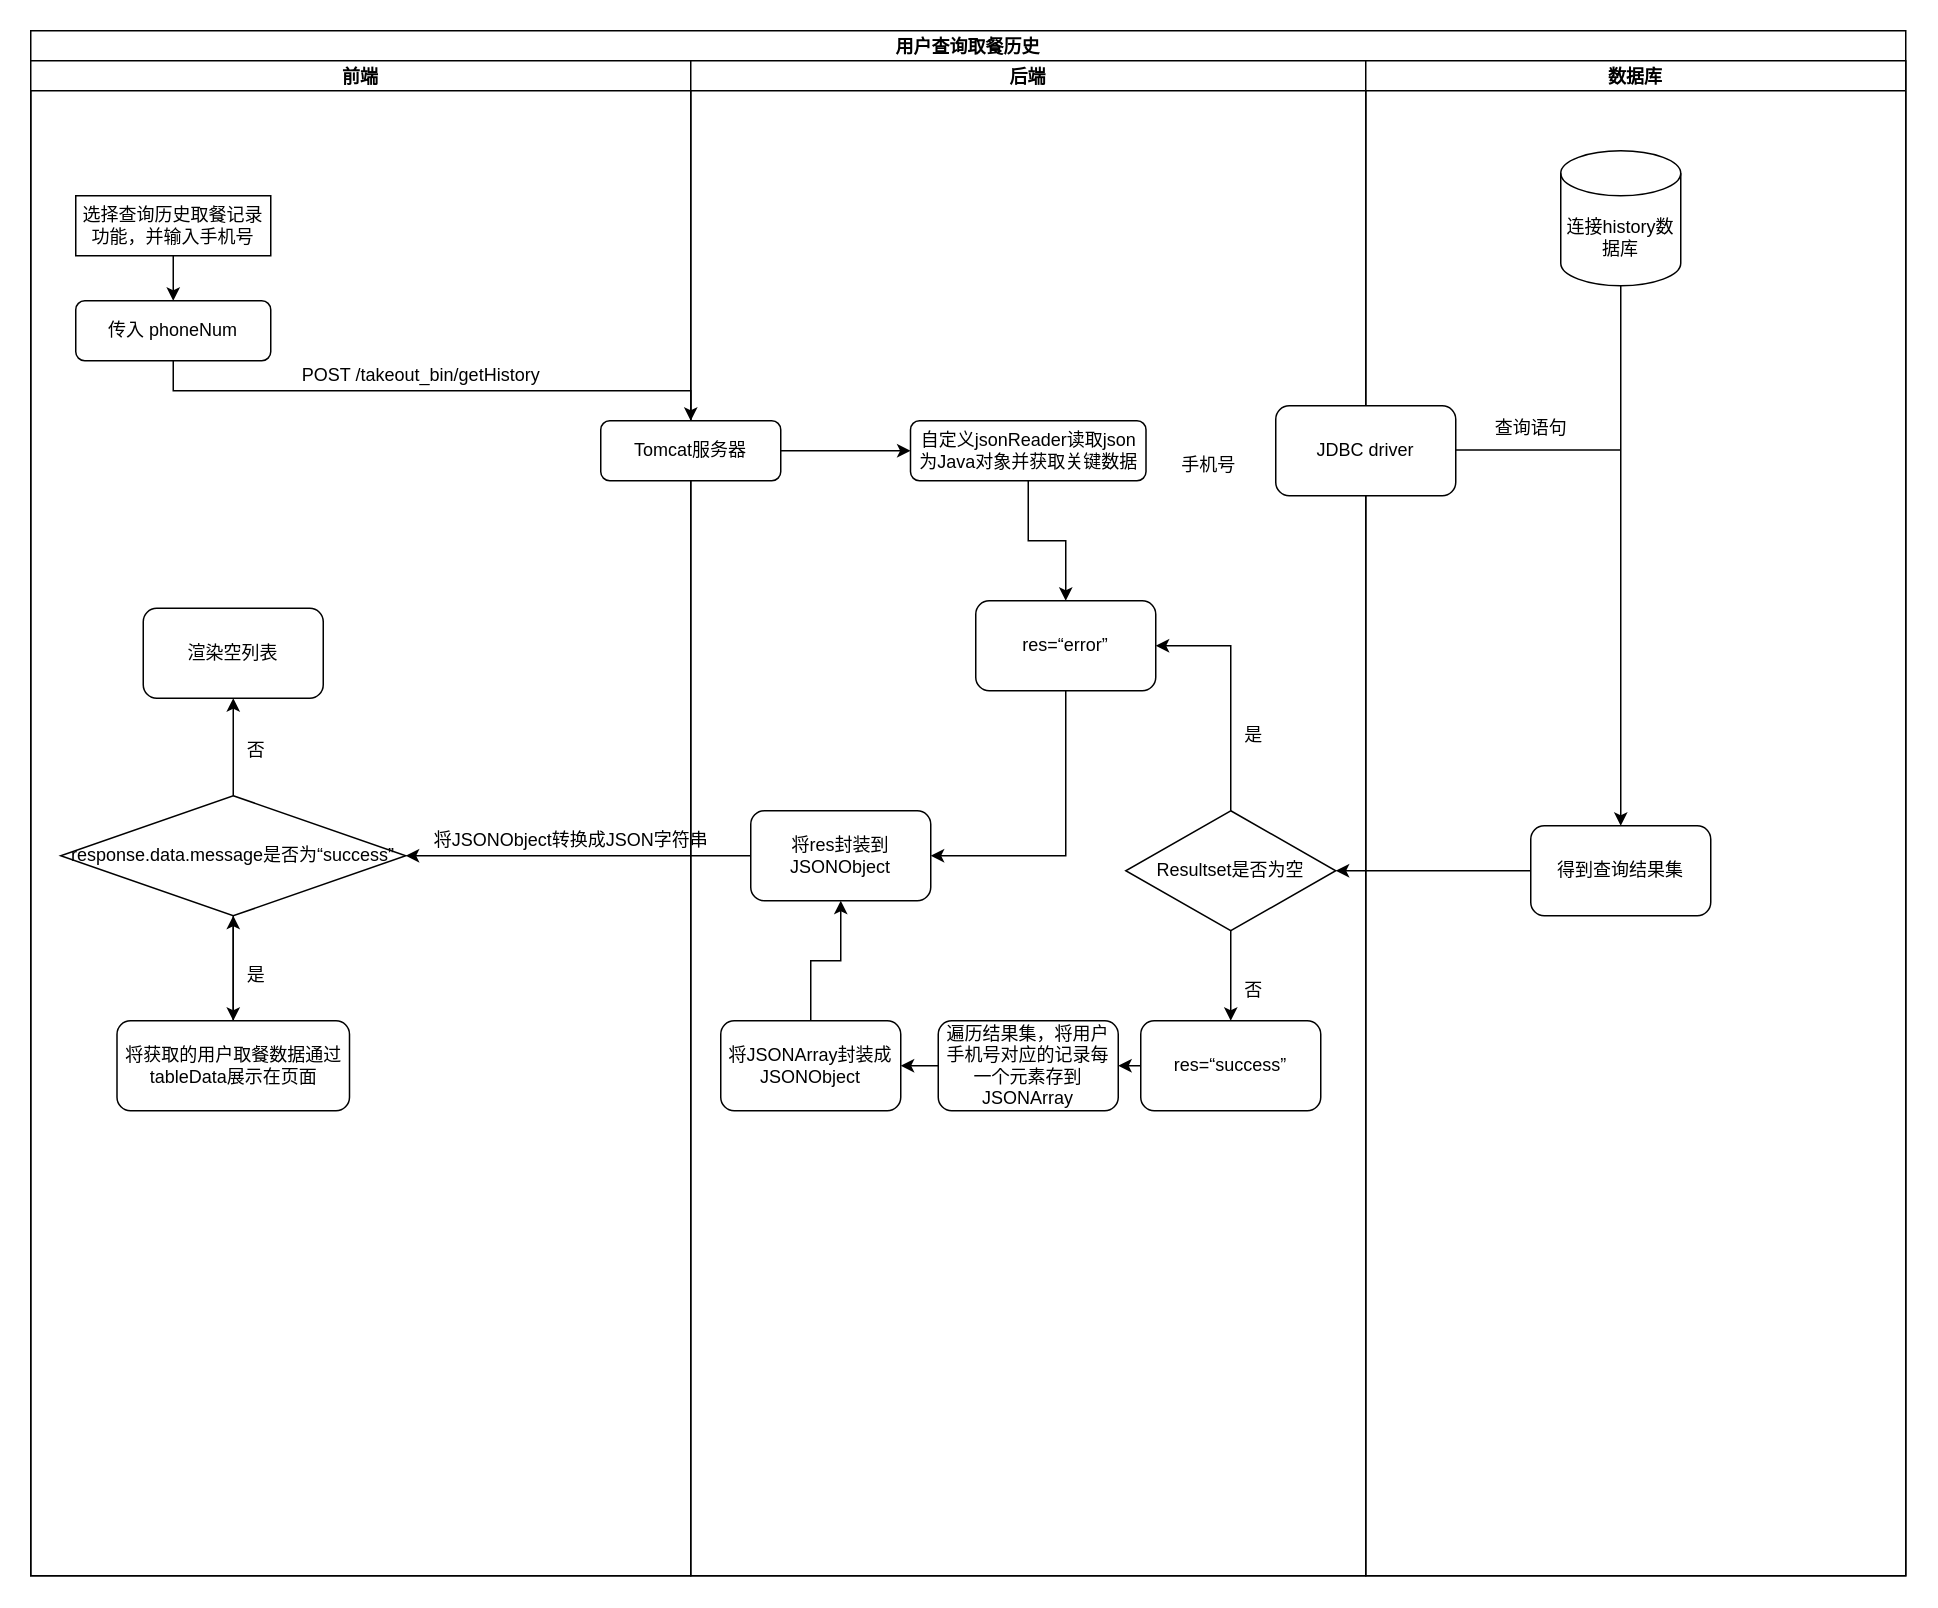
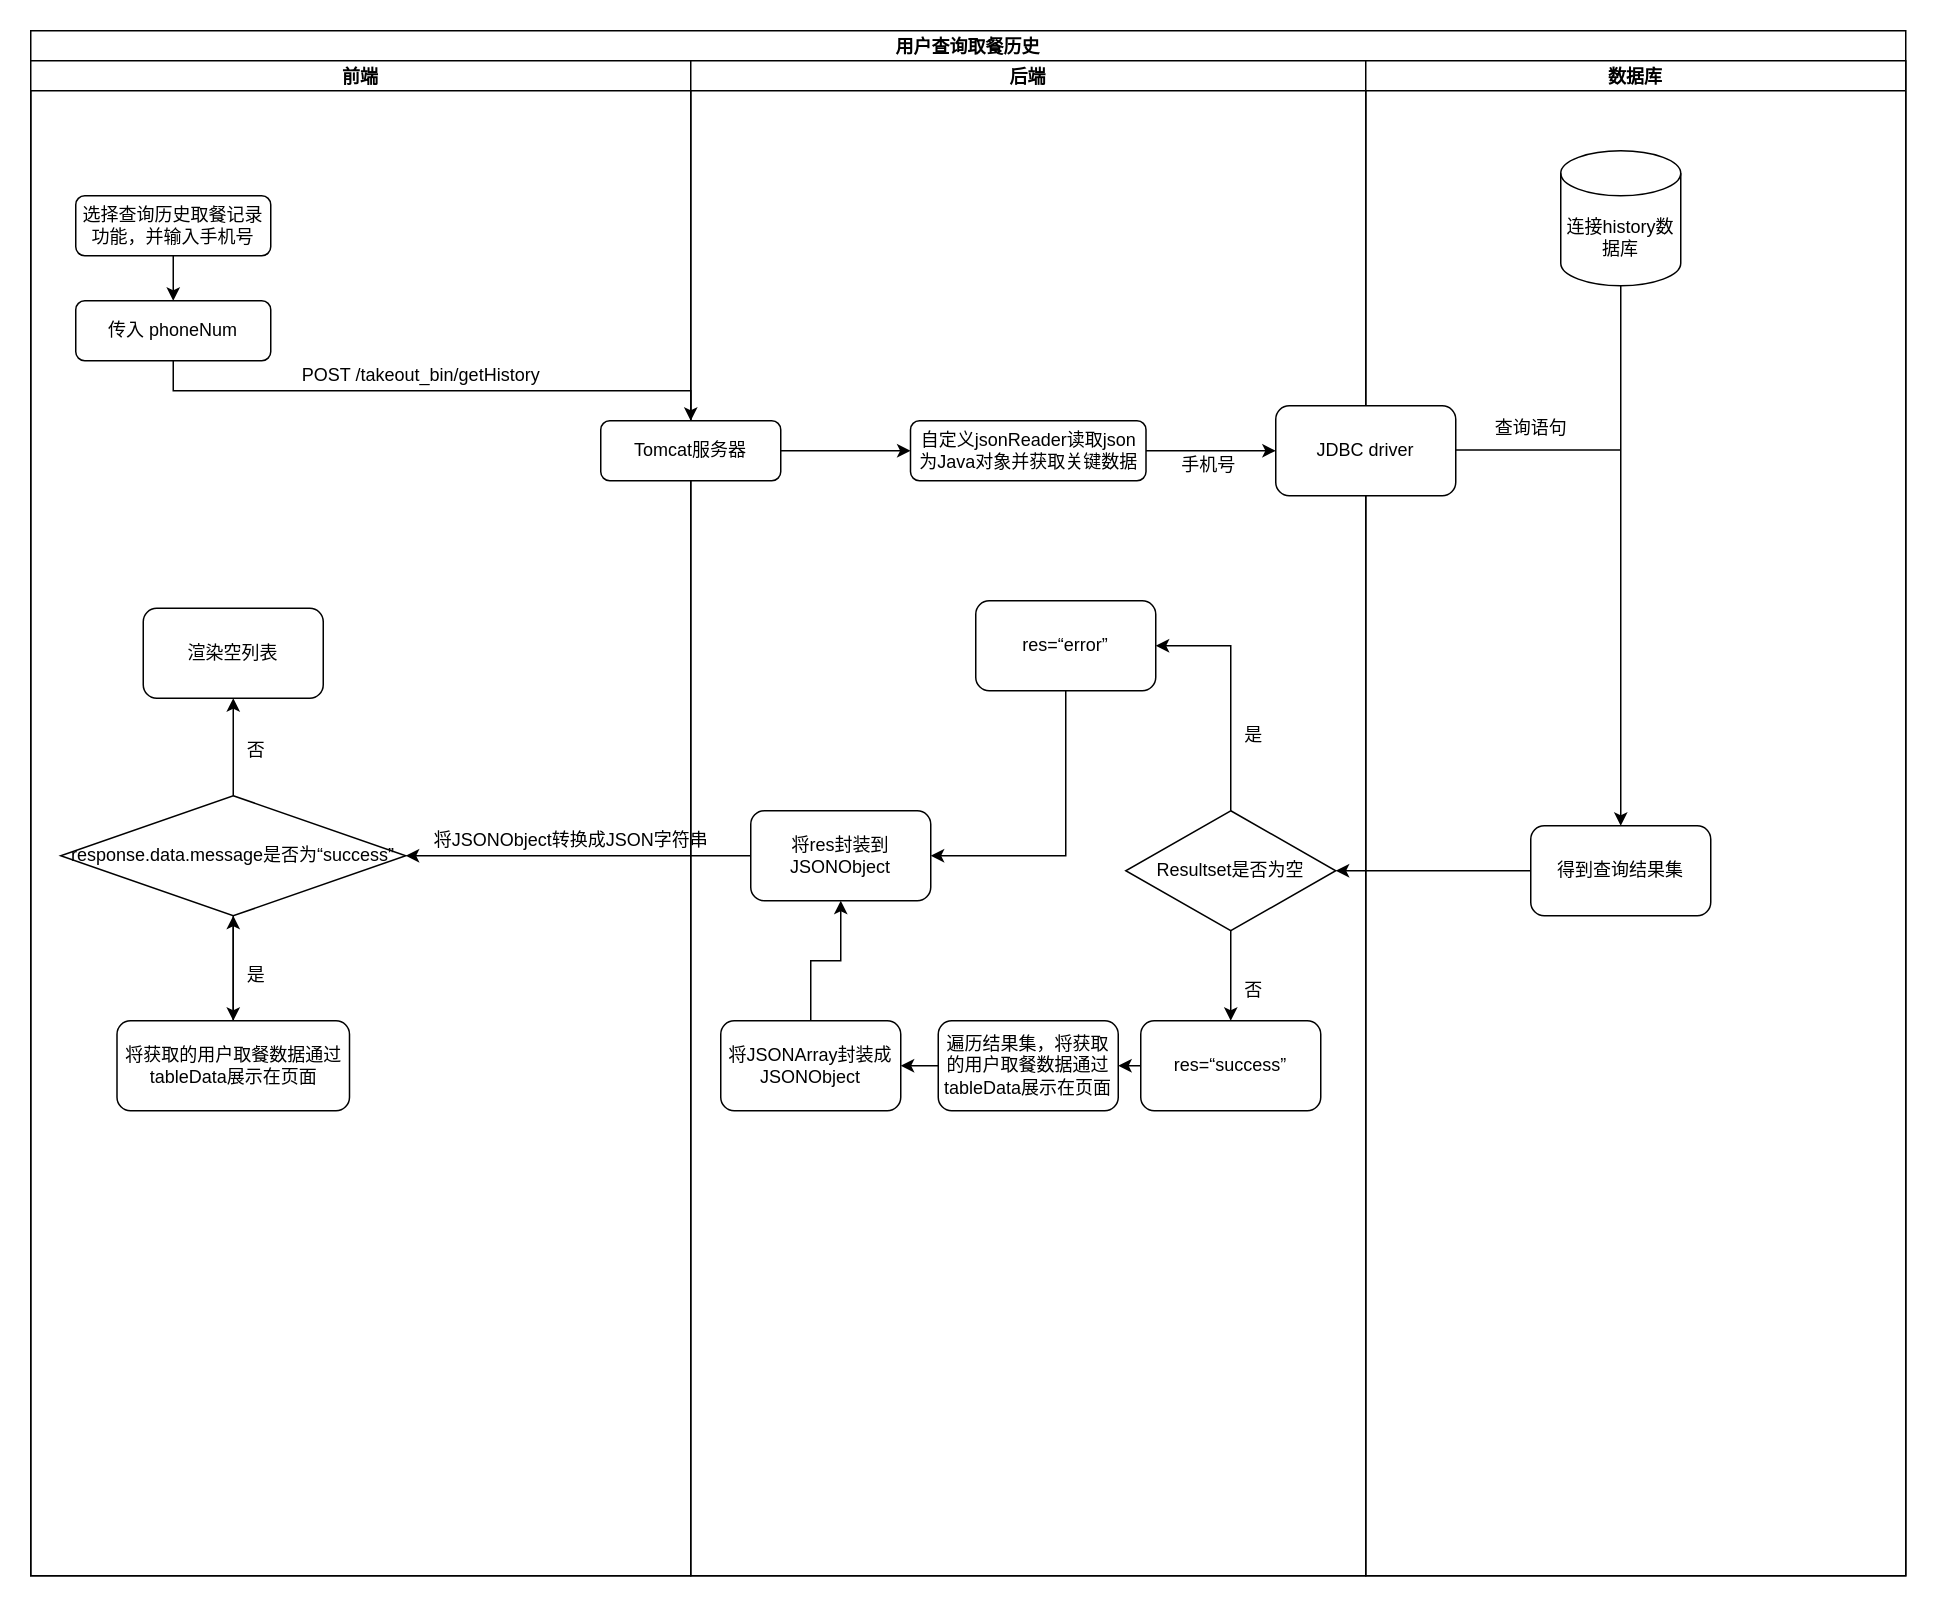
node "选择查询历史取餐记录功能，并输入手机号": shape rectangle -> rounded rectangle
edge "自定义jsonReader读取json为Java对象并获取关键数据" -> "res=“error”": now "自定义jsonReader读取json为Java对象并获取关键数据" -> "JDBC driver"
node "遍历结果集，将用户手机号对应的记录每一个元素存到JSONArray": label "遍历结果集，将用户手机号对应的记录每一个元素存到JSONArray" -> "遍历结果集，将获取的用户取餐数据通过tableData展示在页面"
